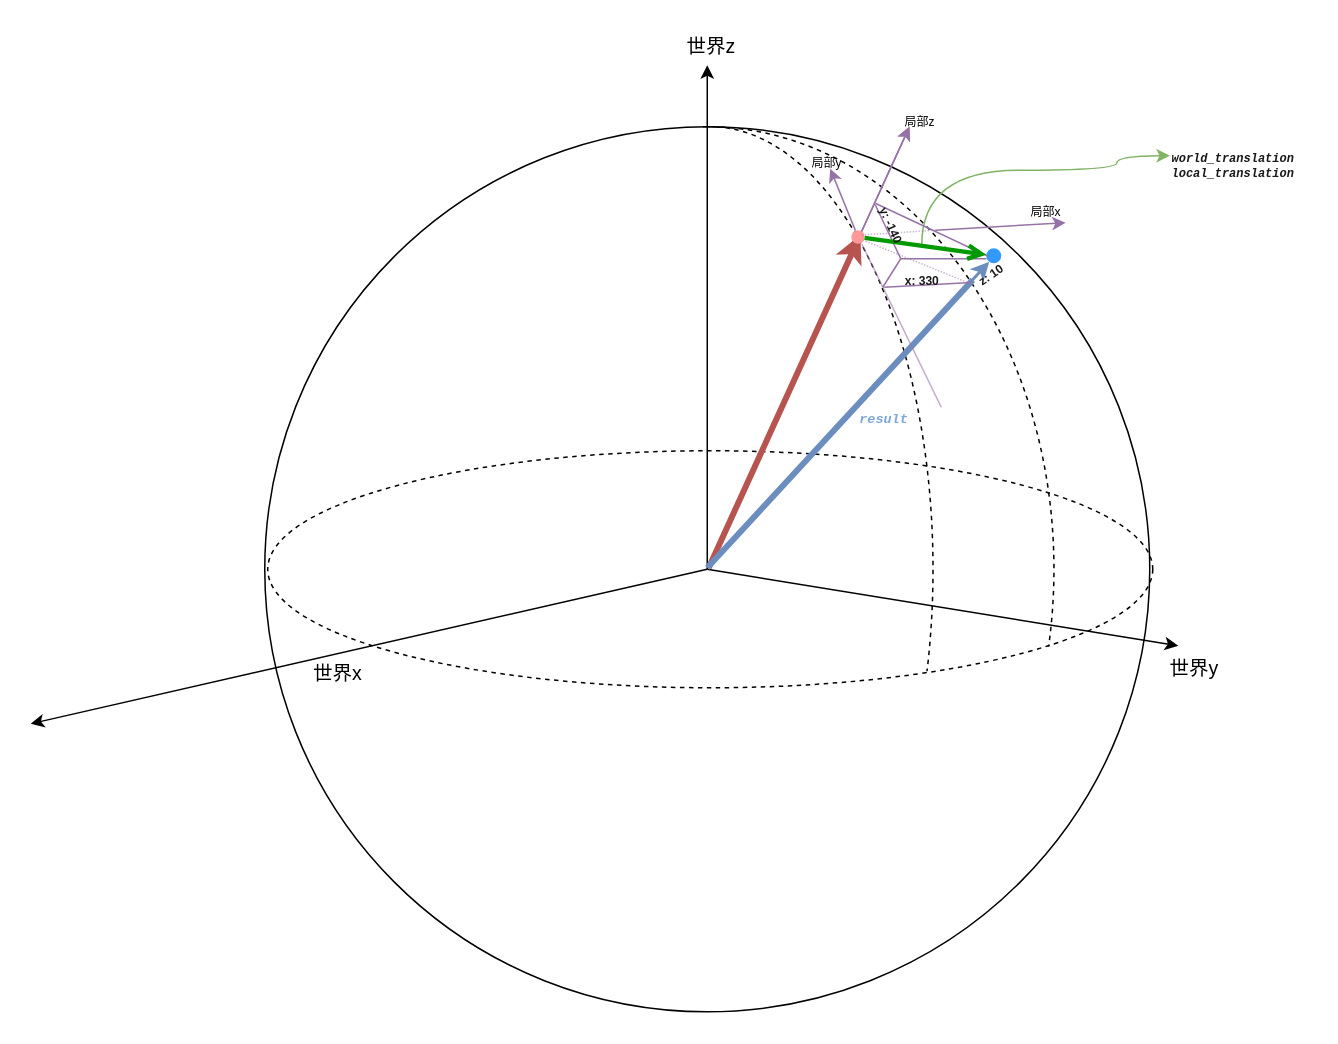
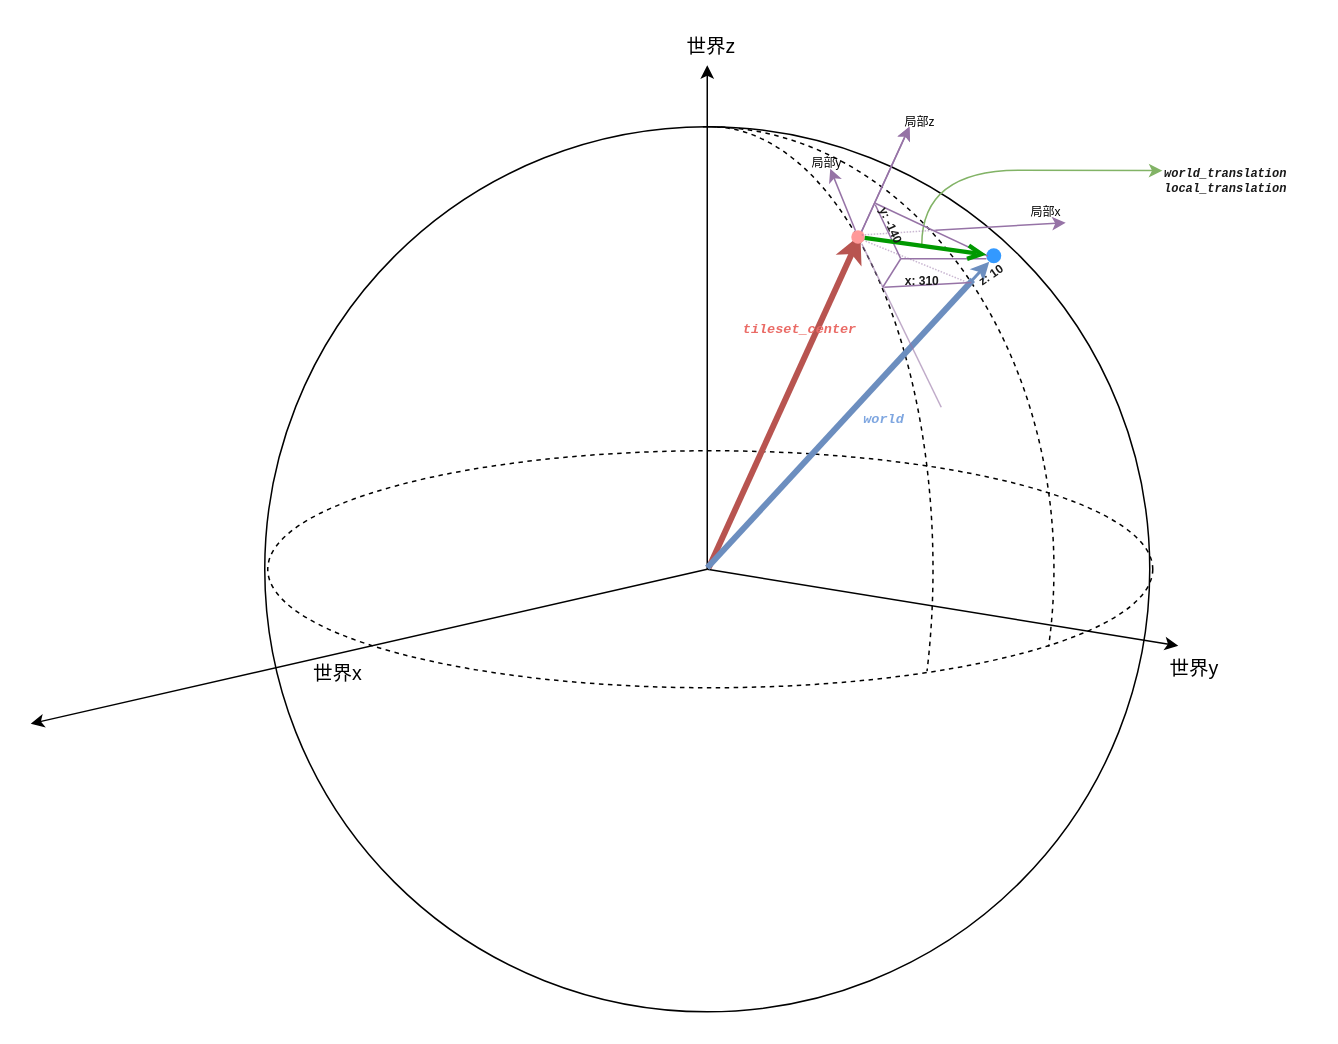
node "world_translationlocal_translation": moved (1241, 161) -> (1234, 176)
node "x: 330": label "x: 330" -> "x: 310"
node "tileset_center": added
node "result": label "result" -> "world"
